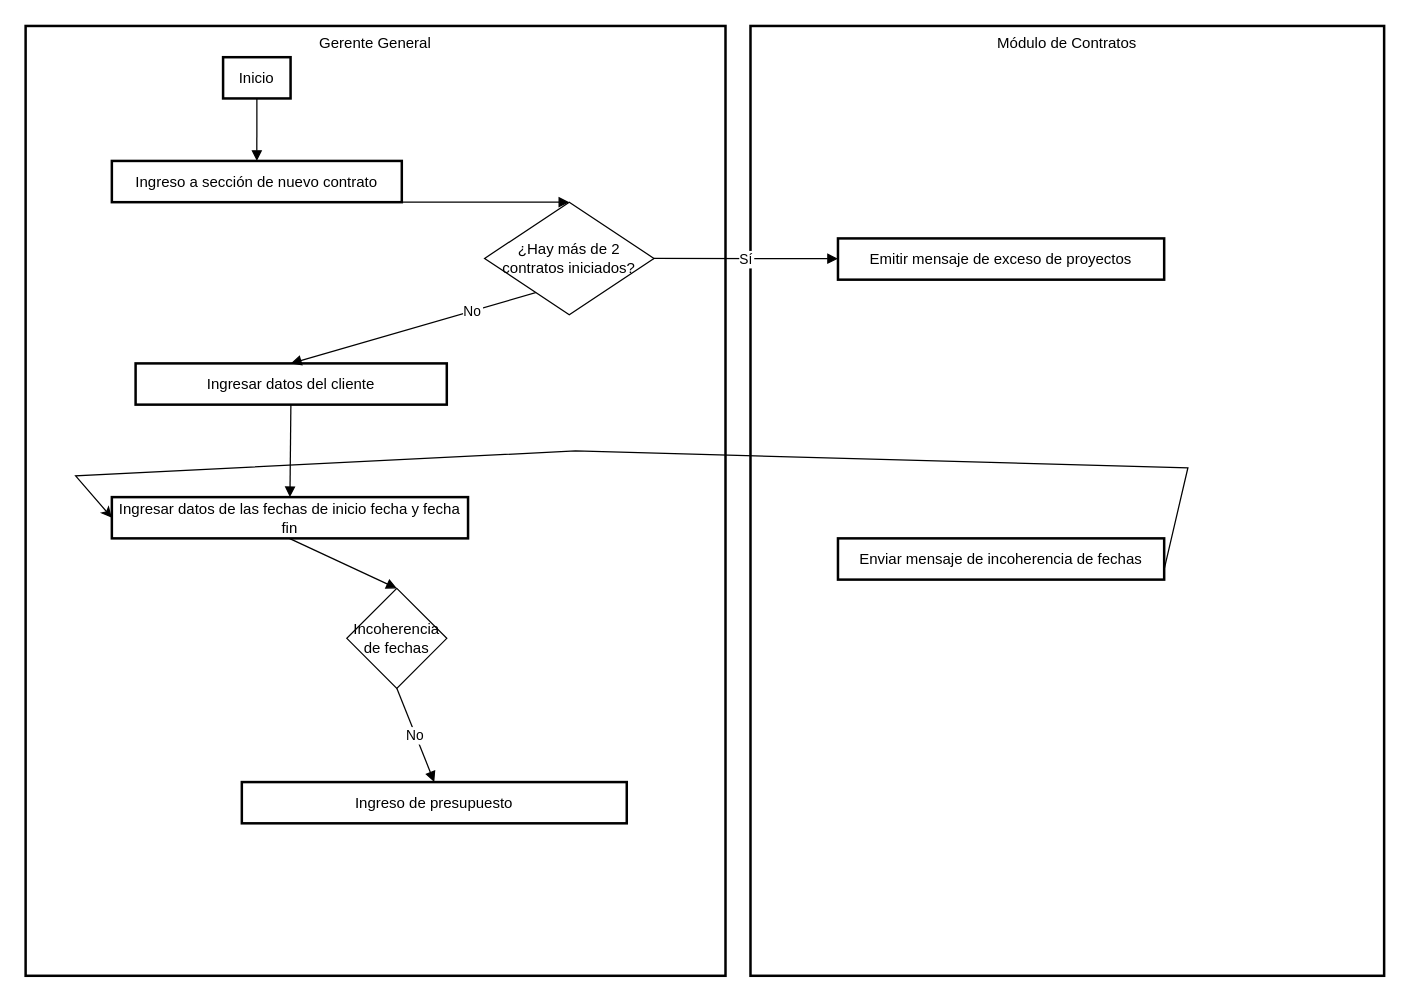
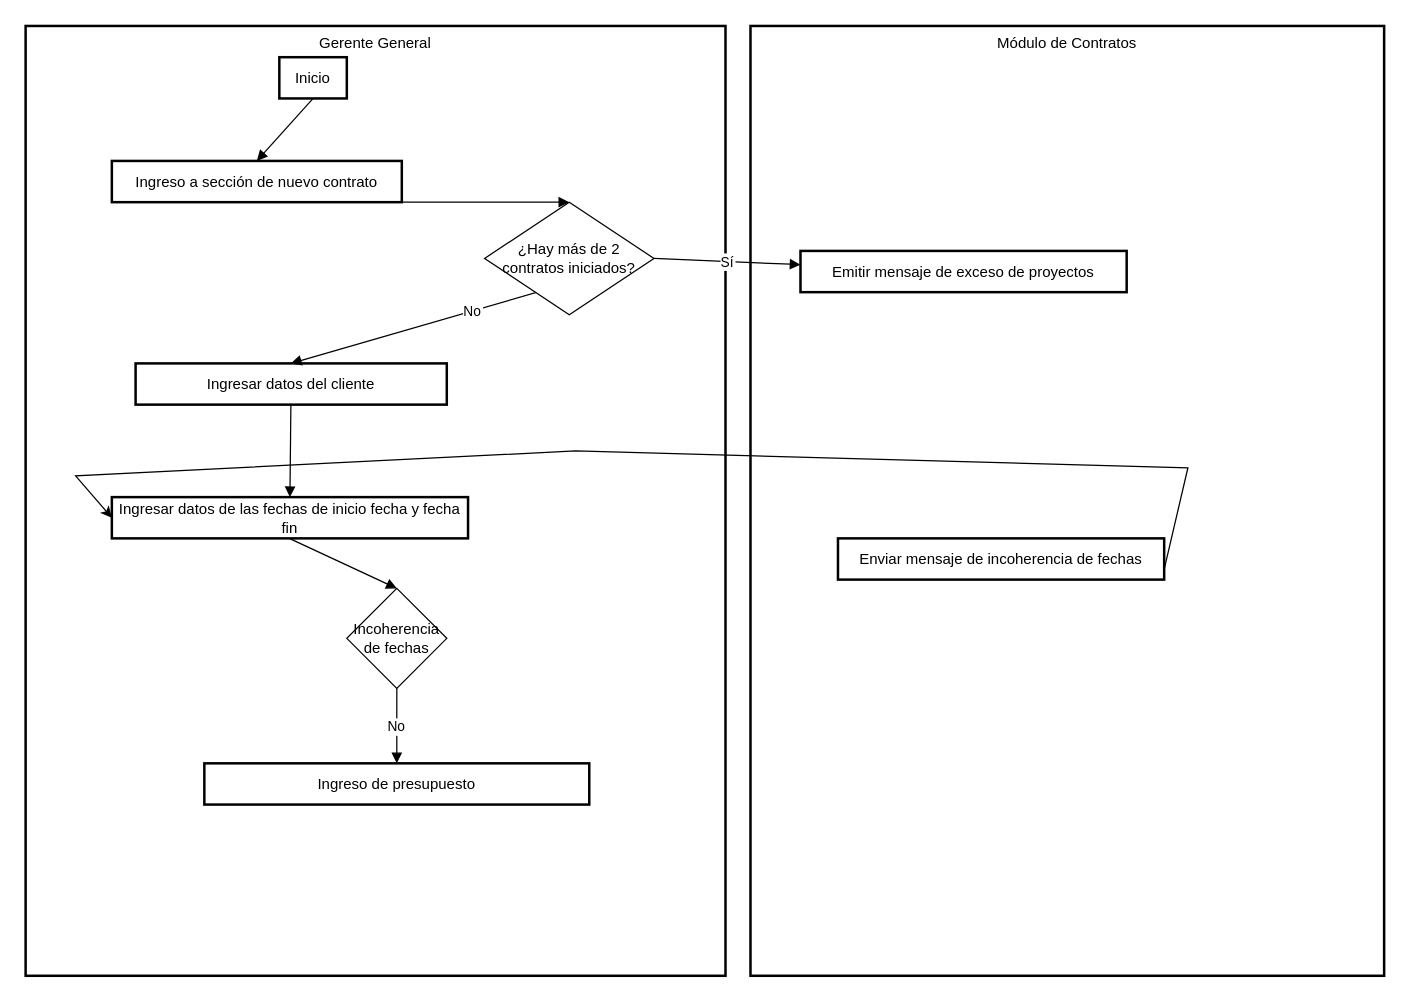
node "Inicio": moved (257, 78) -> (313, 78)
node "Emitir mensaje de exceso de proyectos": moved (1001, 259) -> (964, 271)
node "Ingreso de presupuesto": moved (434, 803) -> (397, 784)
